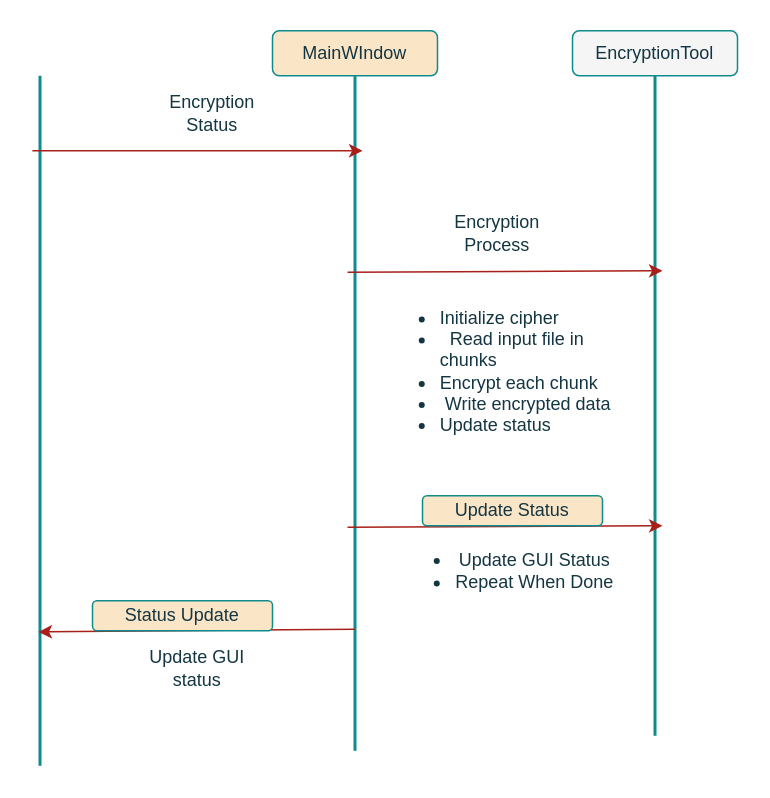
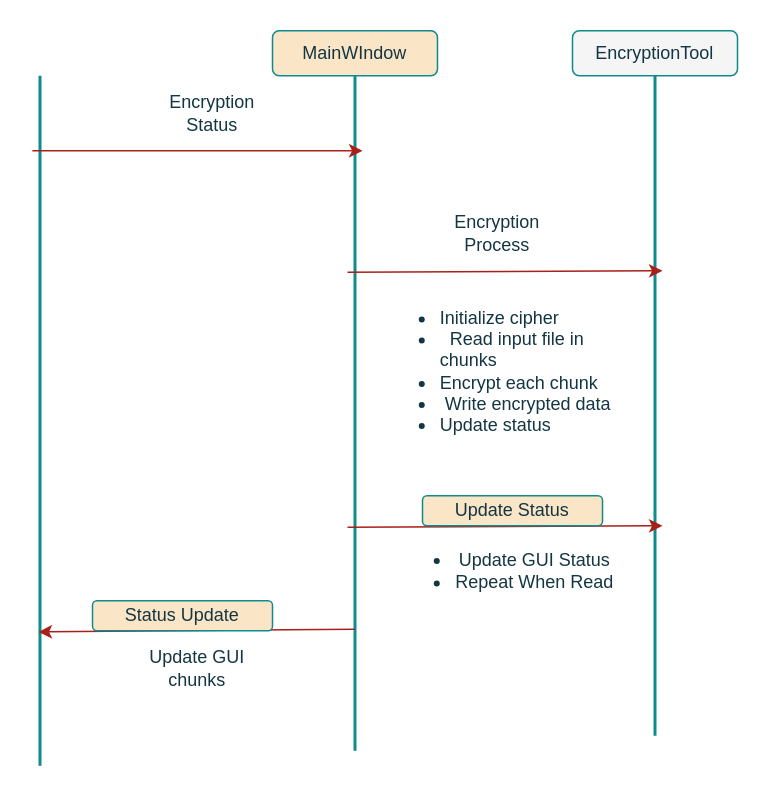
node "Update GUI Status Repeat When Done": label "Update GUI Status Repeat When Done" -> "Update GUI Status Repeat When Read"
node "Update GUI status": label "Update GUI status" -> "Update GUI chunks"
